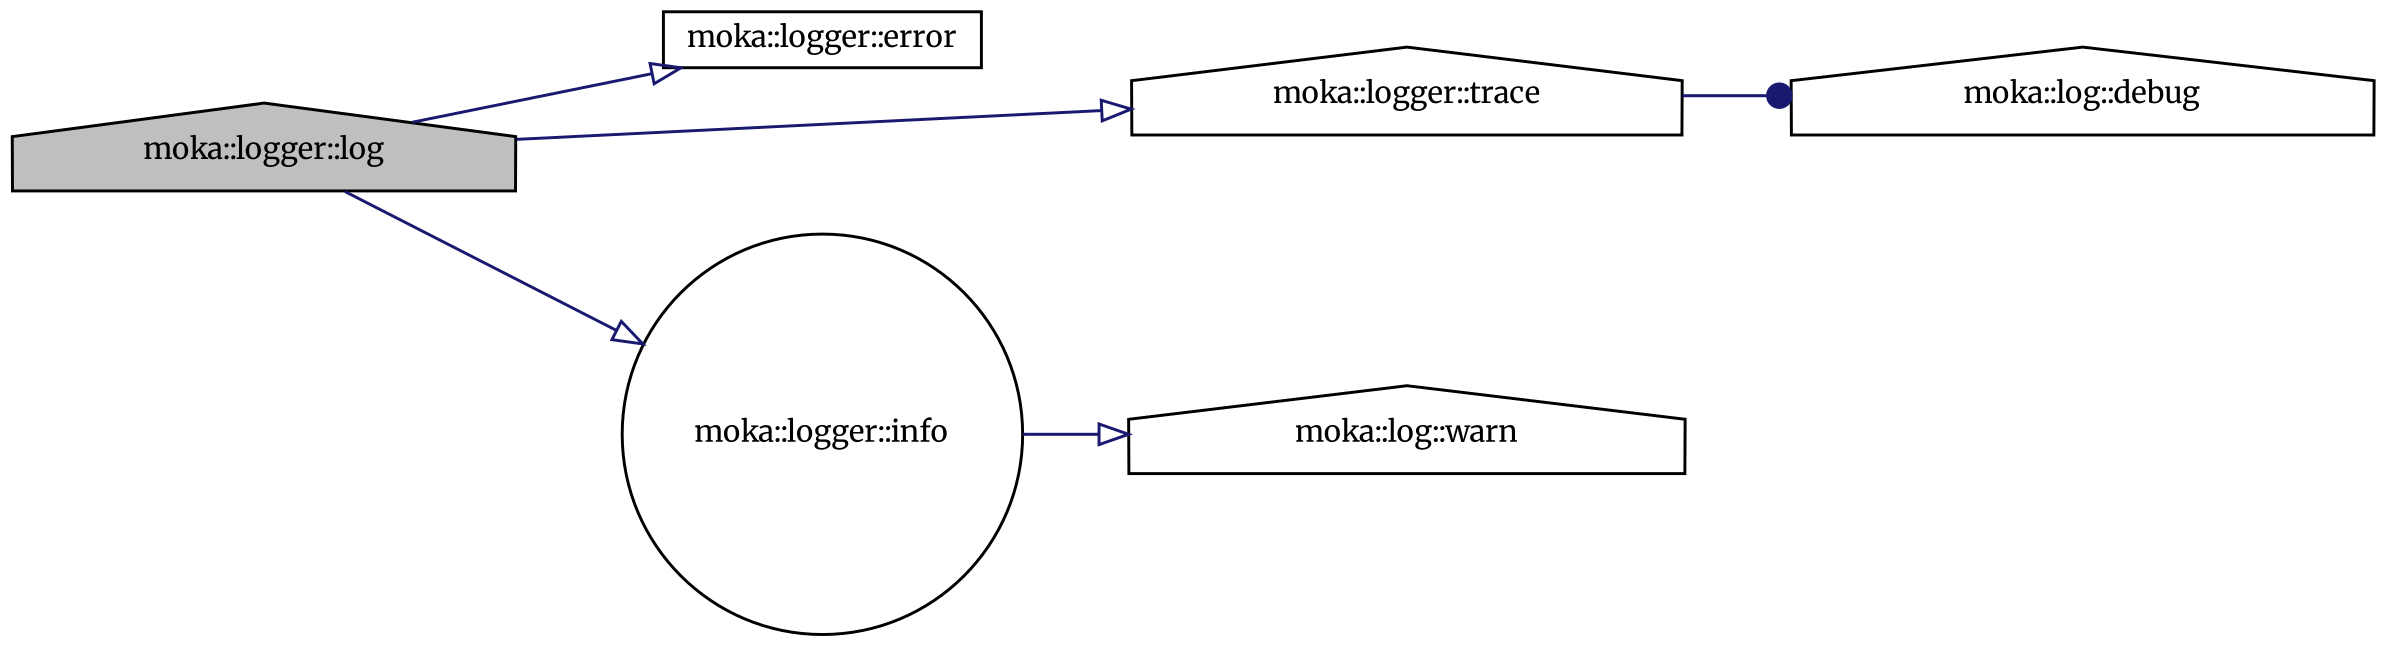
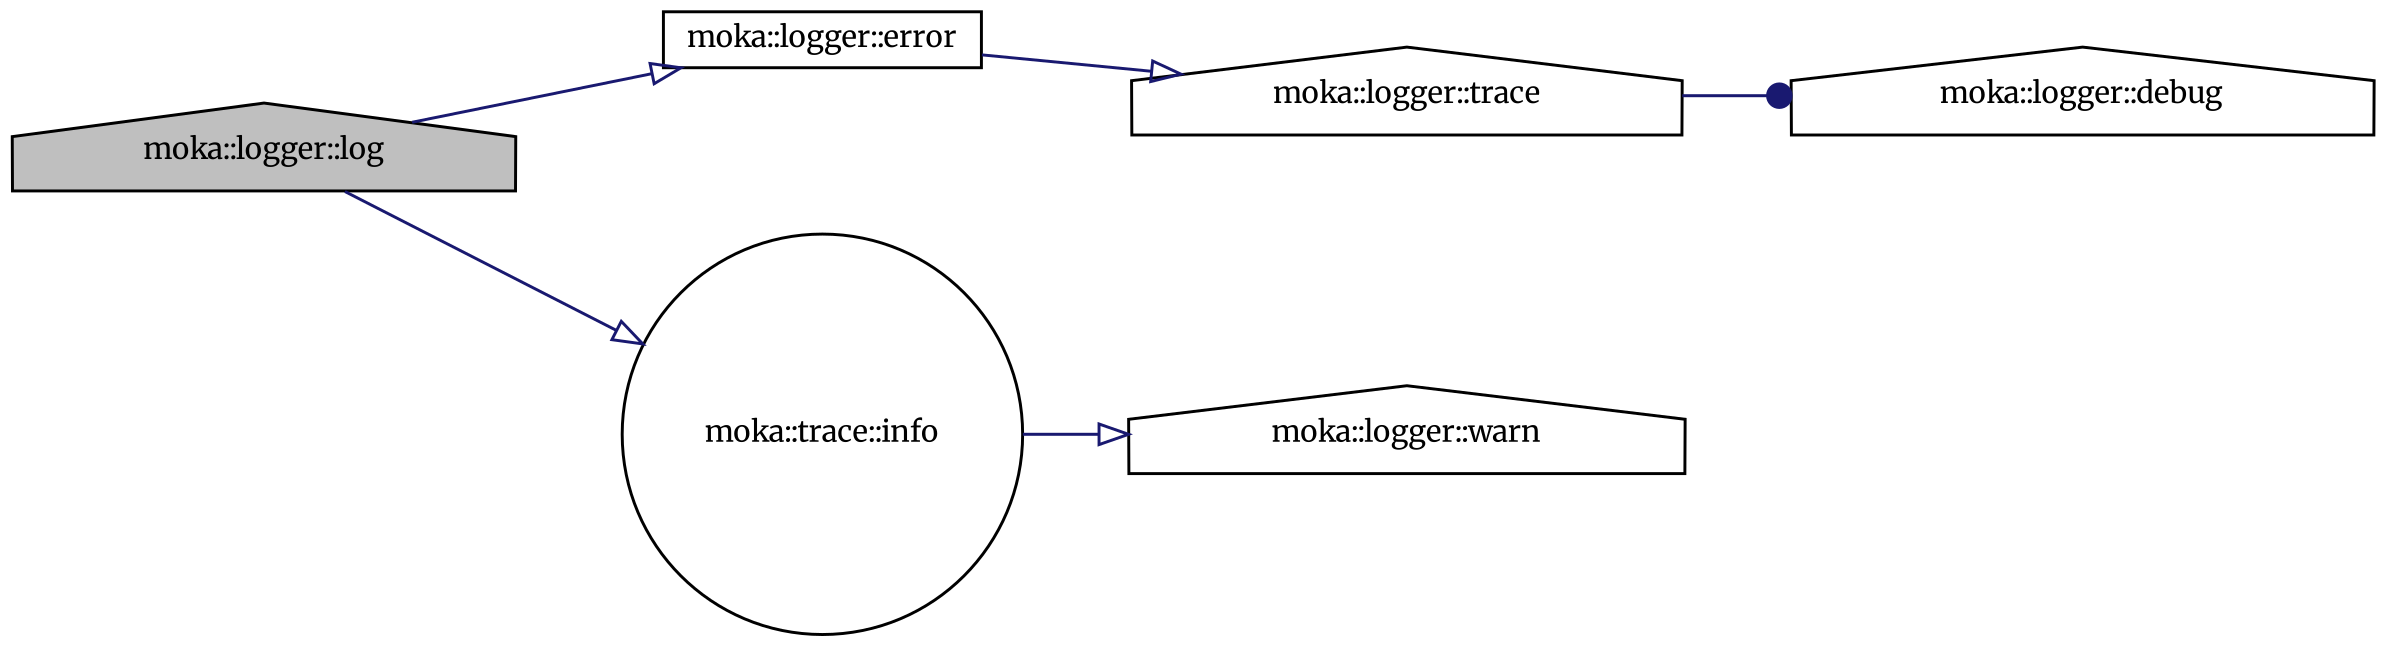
node "moka::log::debug": label "moka::log::debug" -> "moka::logger::debug"
edge "moka::logger::log" -> "moka::logger::trace": now "moka::logger::error" -> "moka::logger::trace"
node "moka::logger::info": label "moka::logger::info" -> "moka::trace::info"
node "moka::log::warn": label "moka::log::warn" -> "moka::logger::warn"
